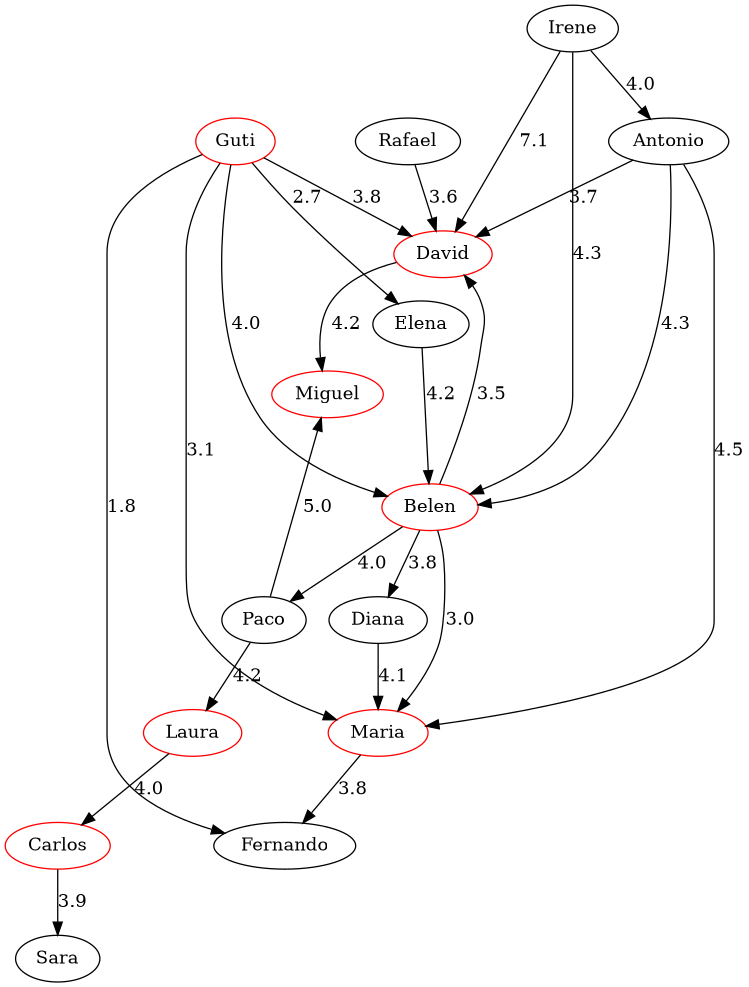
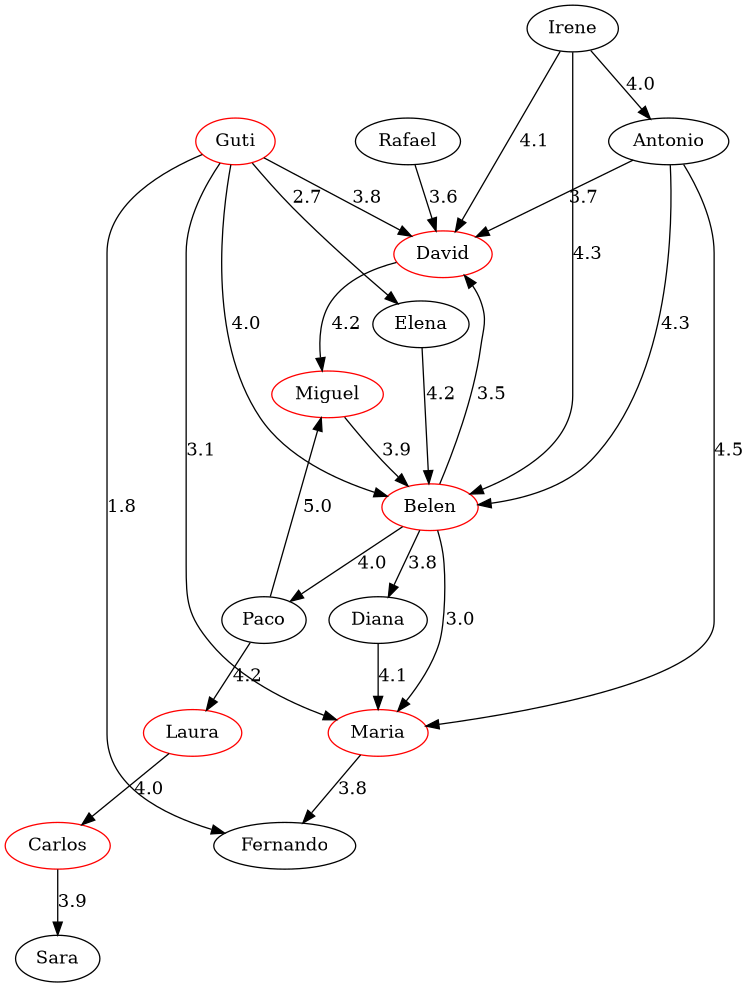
edge "Irene" -> "David": label "7.1" -> "4.1"
edge "Miguel" -> "Belen": added, label "3.9"
